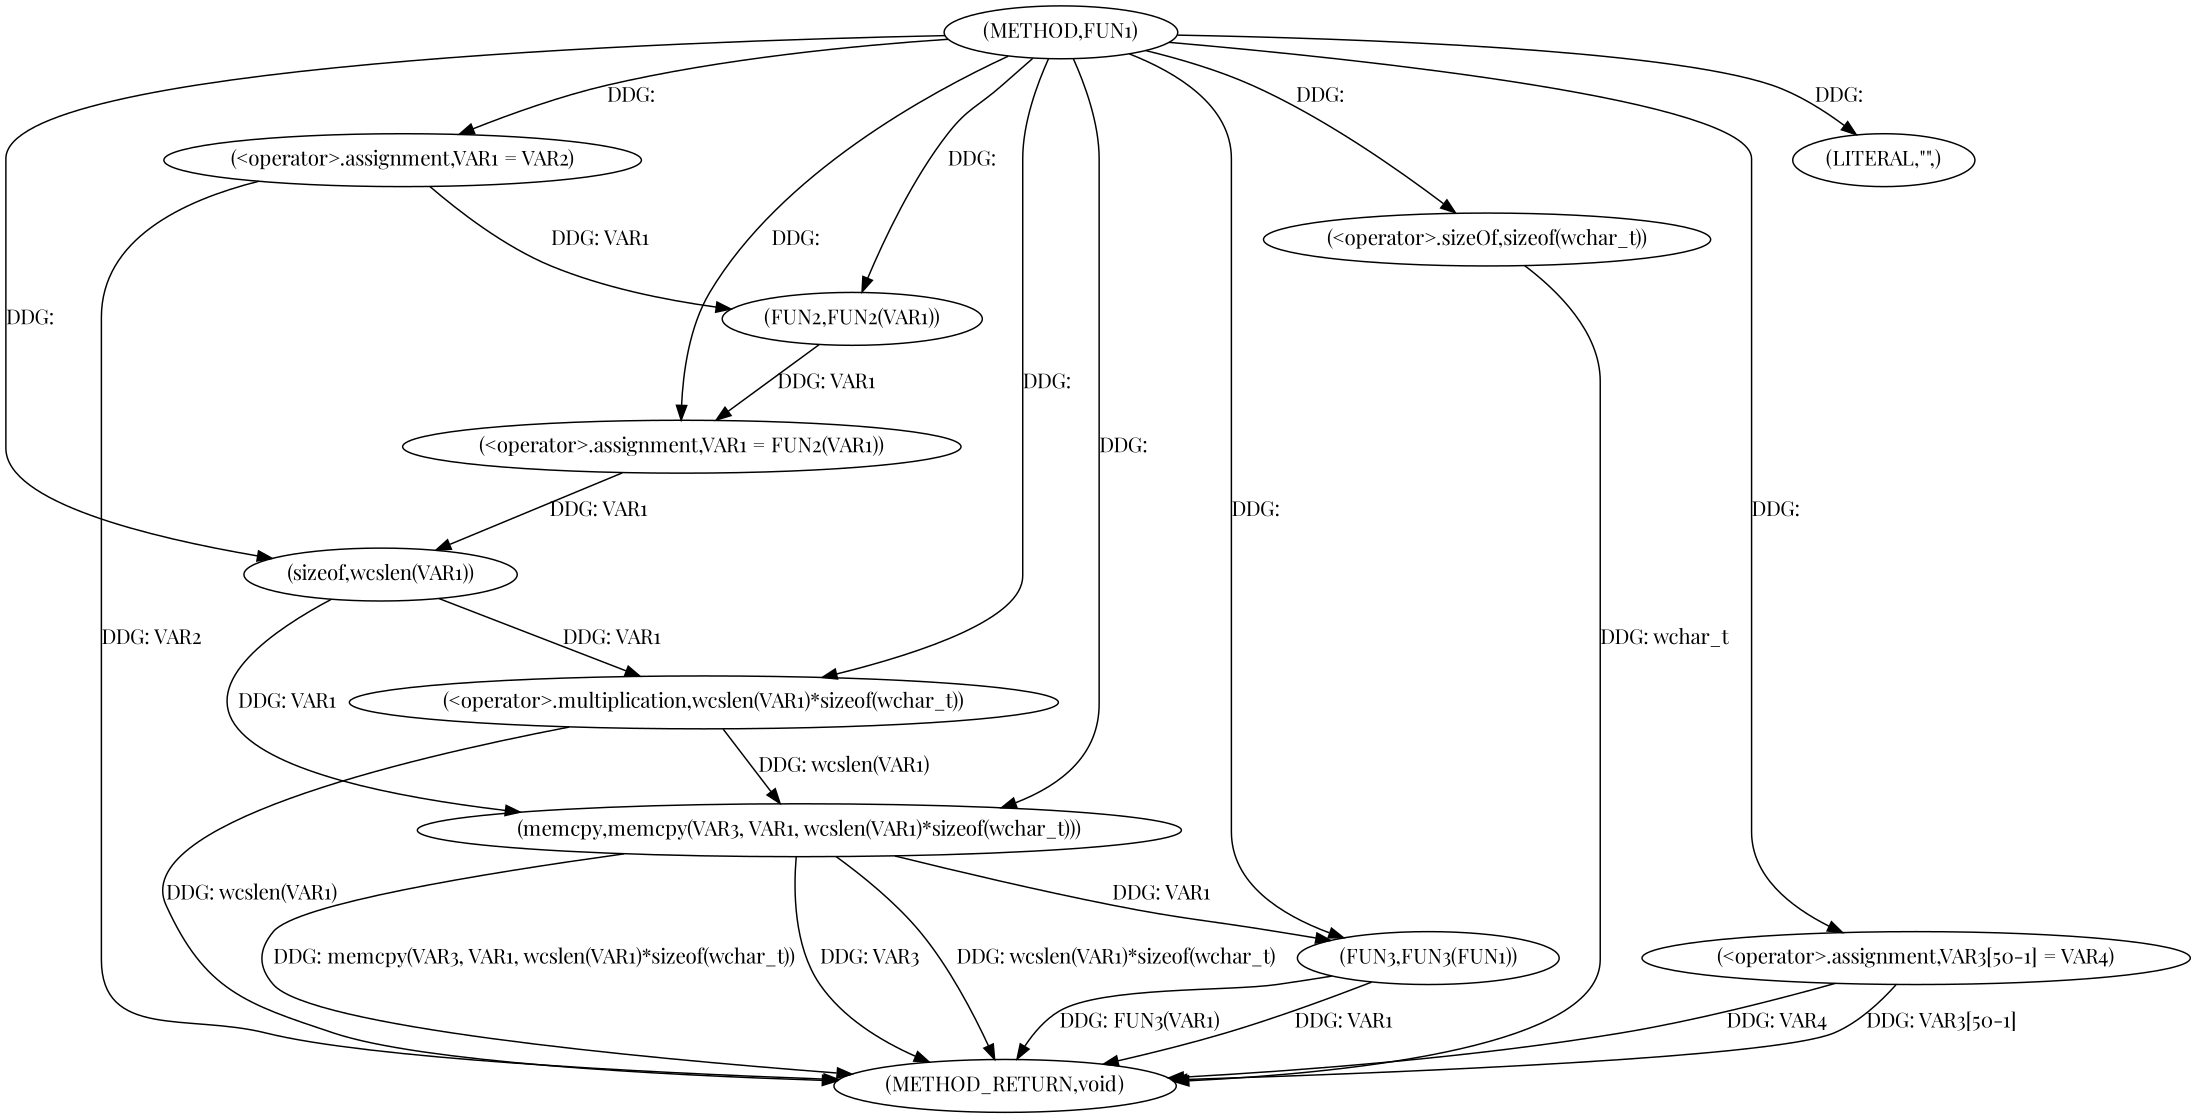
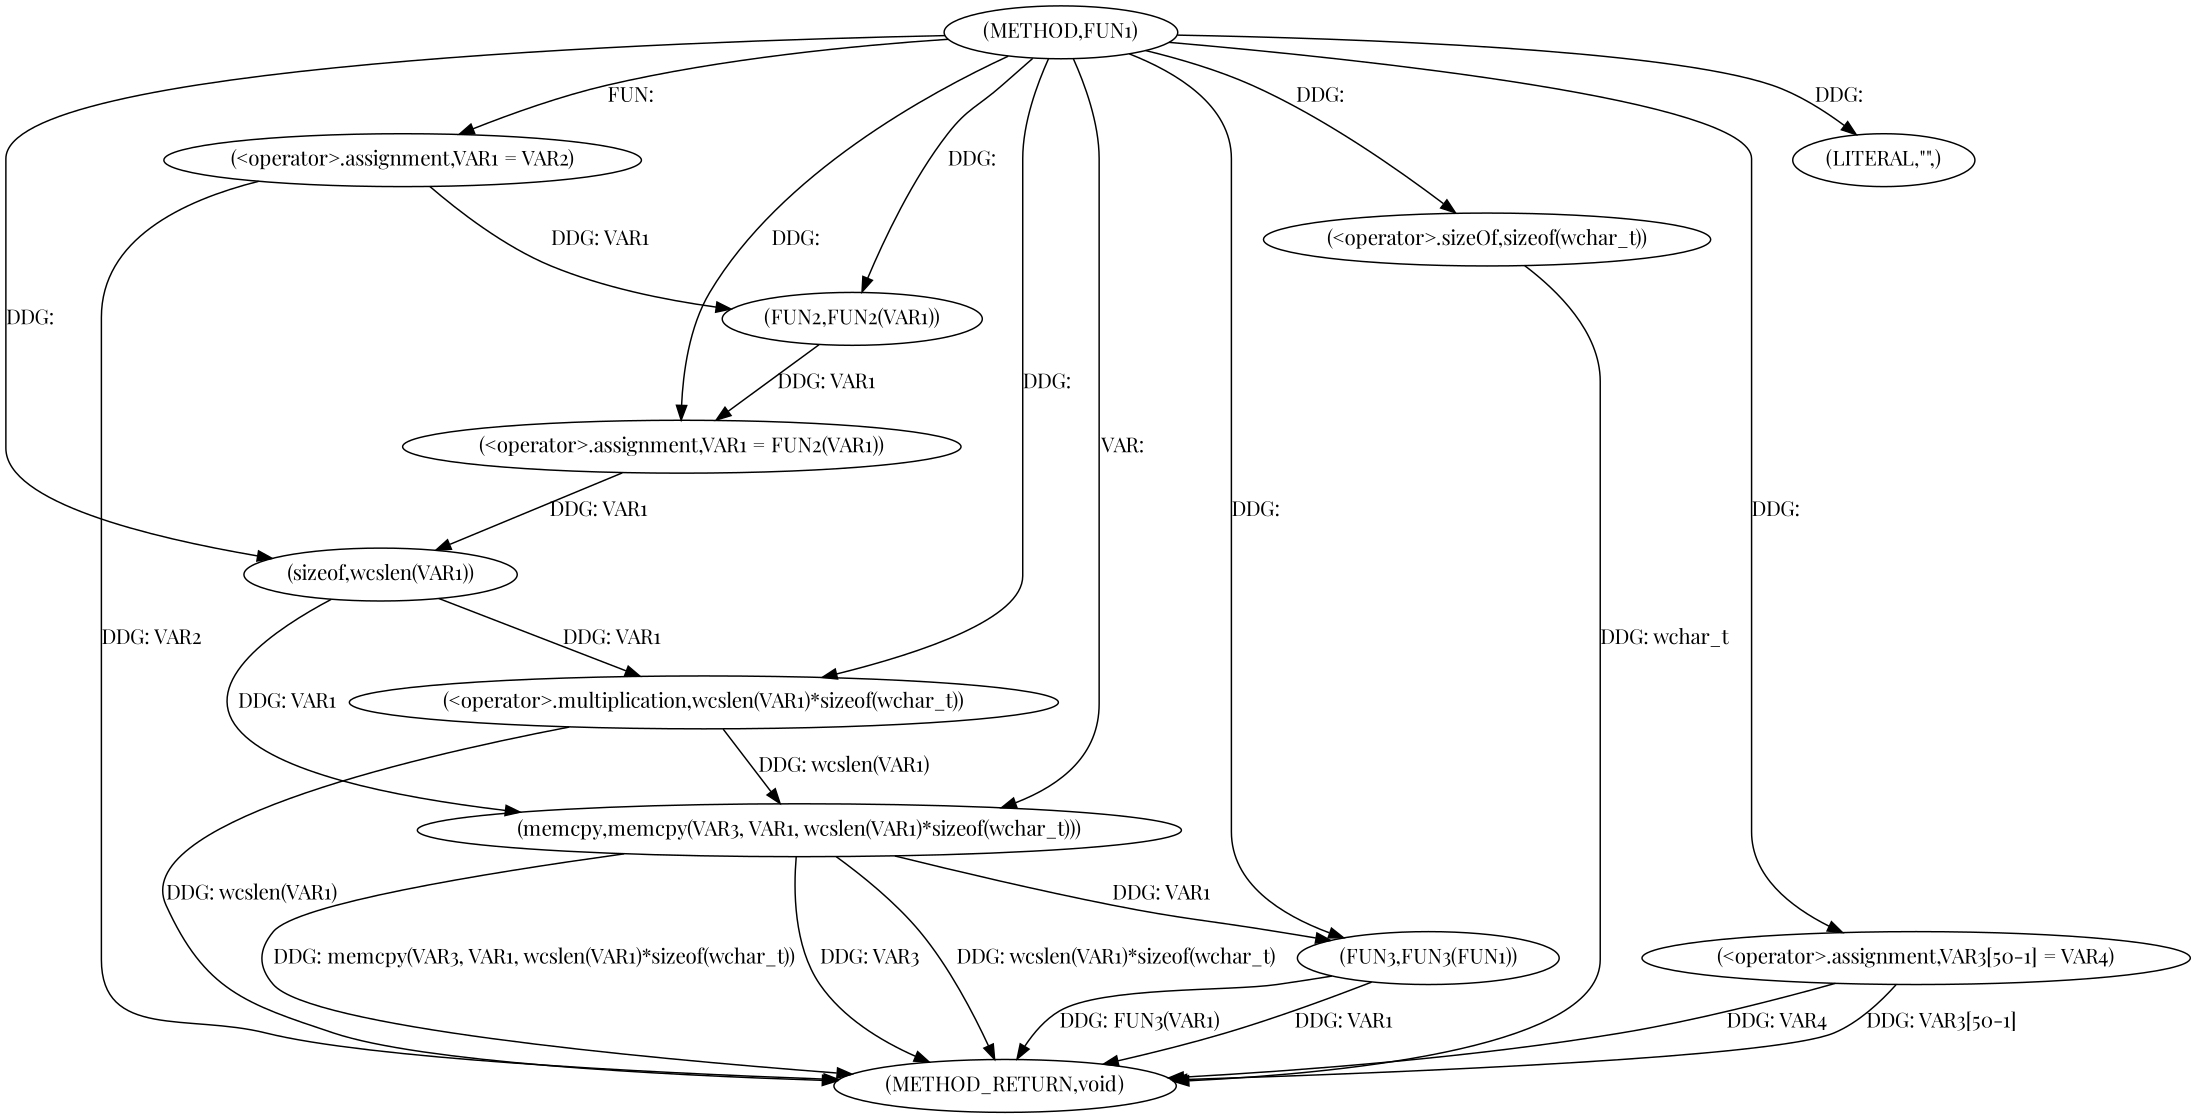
edge "(METHOD,FUN1)" -> "(<operator>.assignment,VAR1 = VAR2)": label "DDG: " -> "FUN: "
edge "(METHOD,FUN1)" -> "(memcpy,memcpy(VAR3, VAR1, wcslen(VAR1)*sizeof(wchar_t)))": label "DDG: " -> "VAR: "
